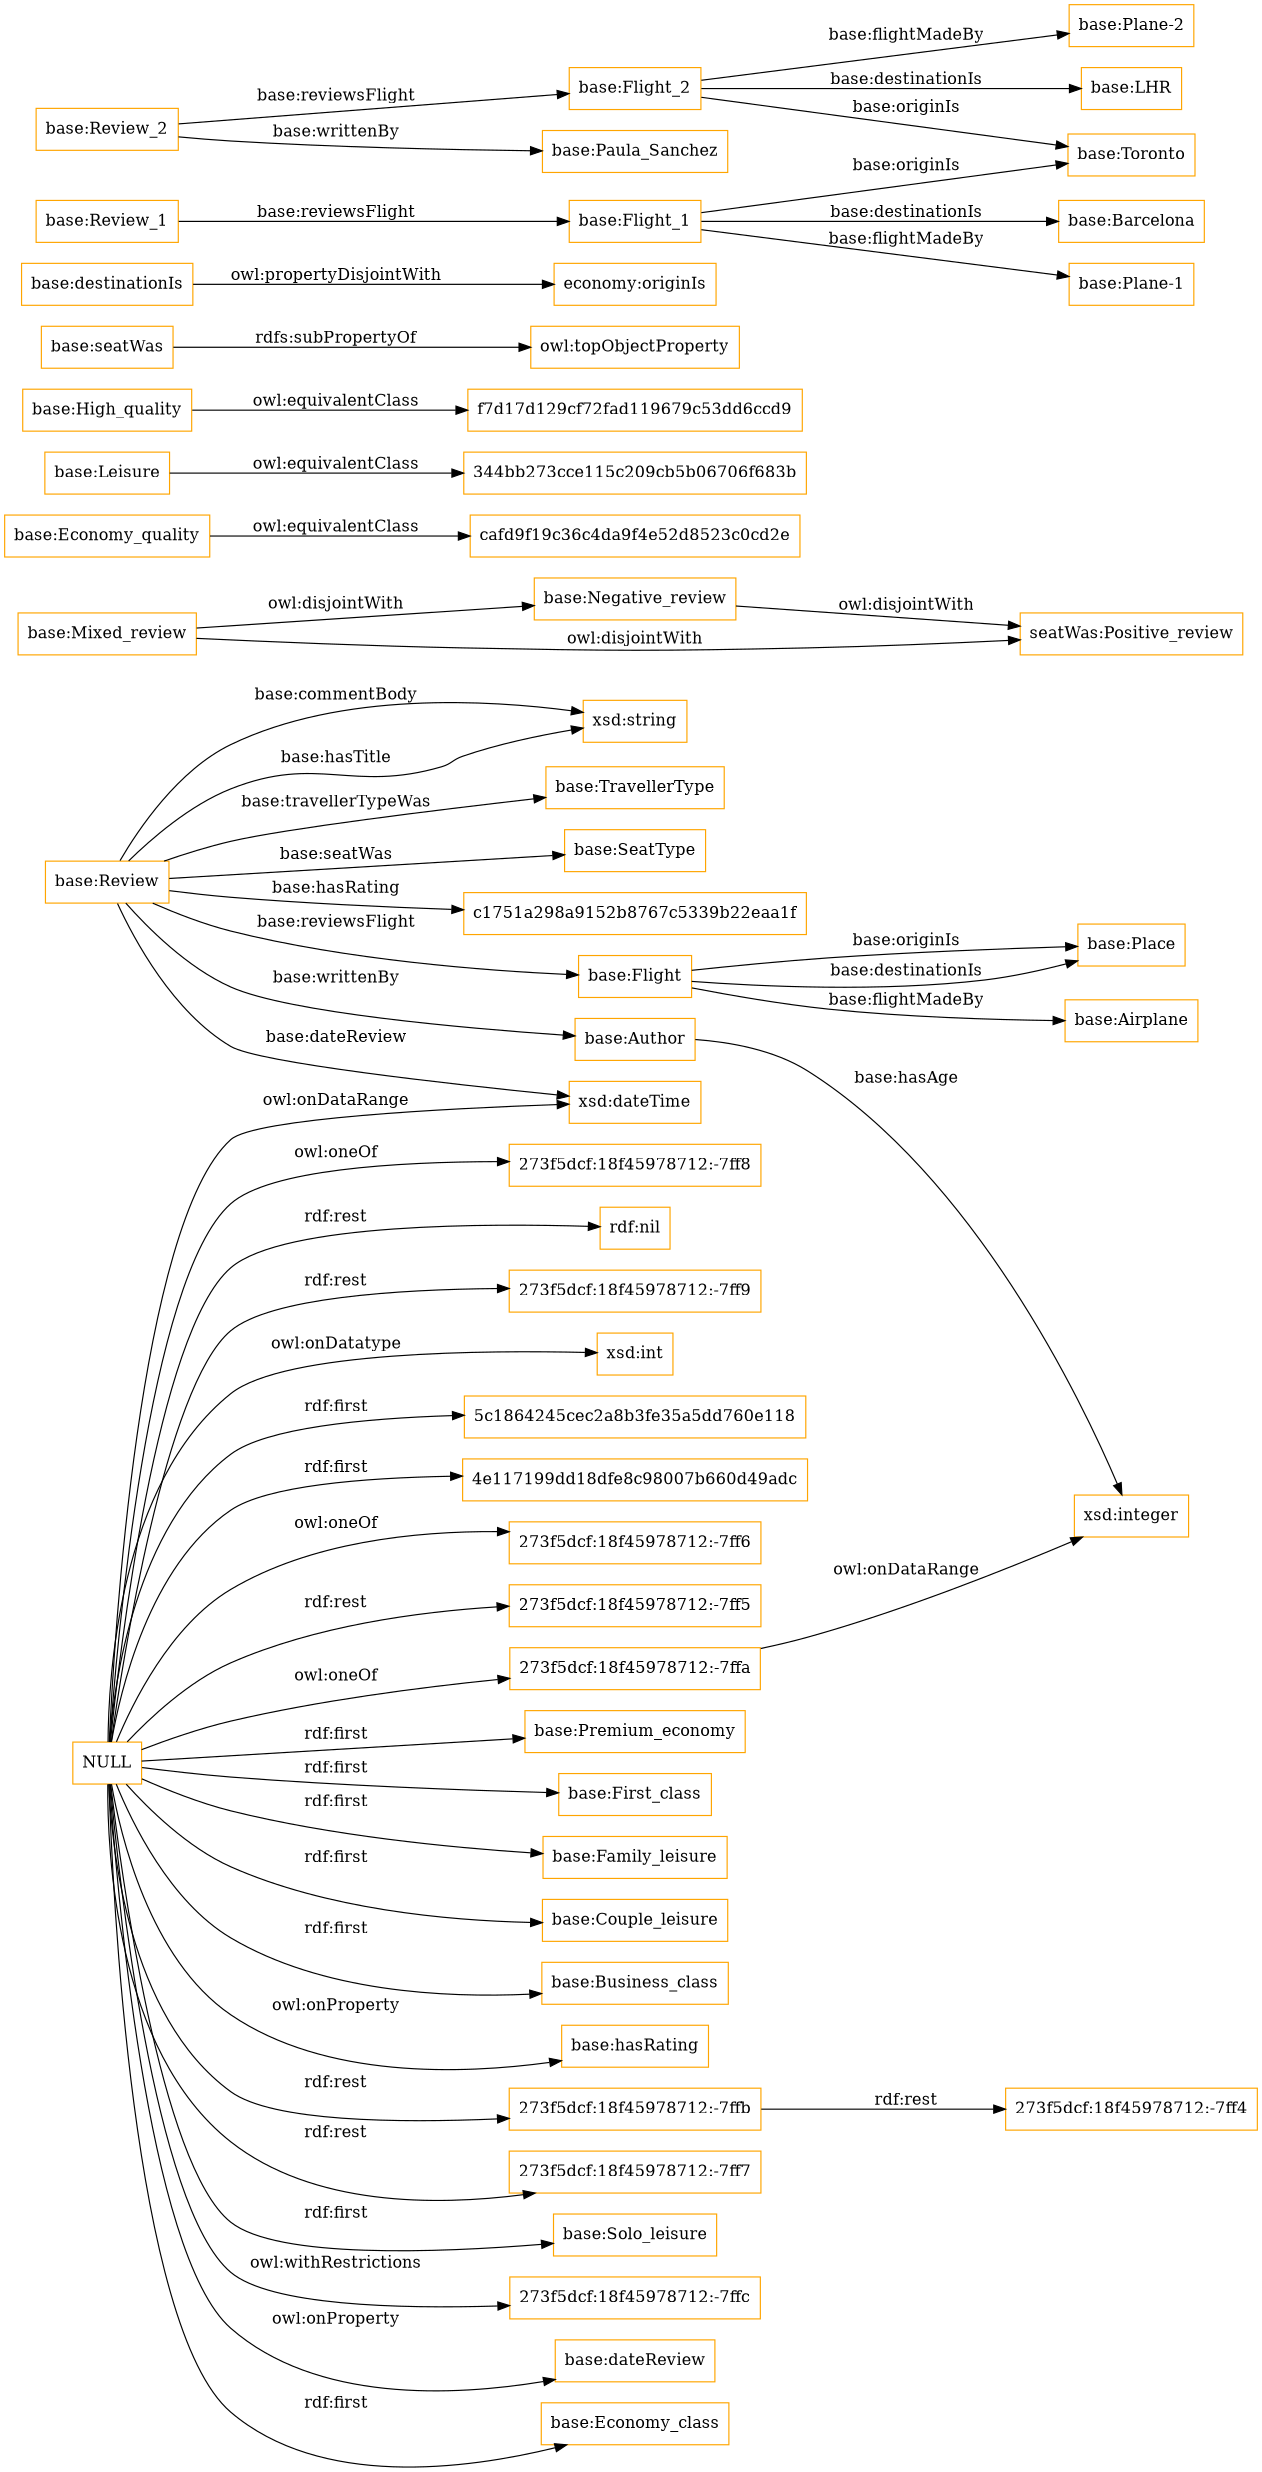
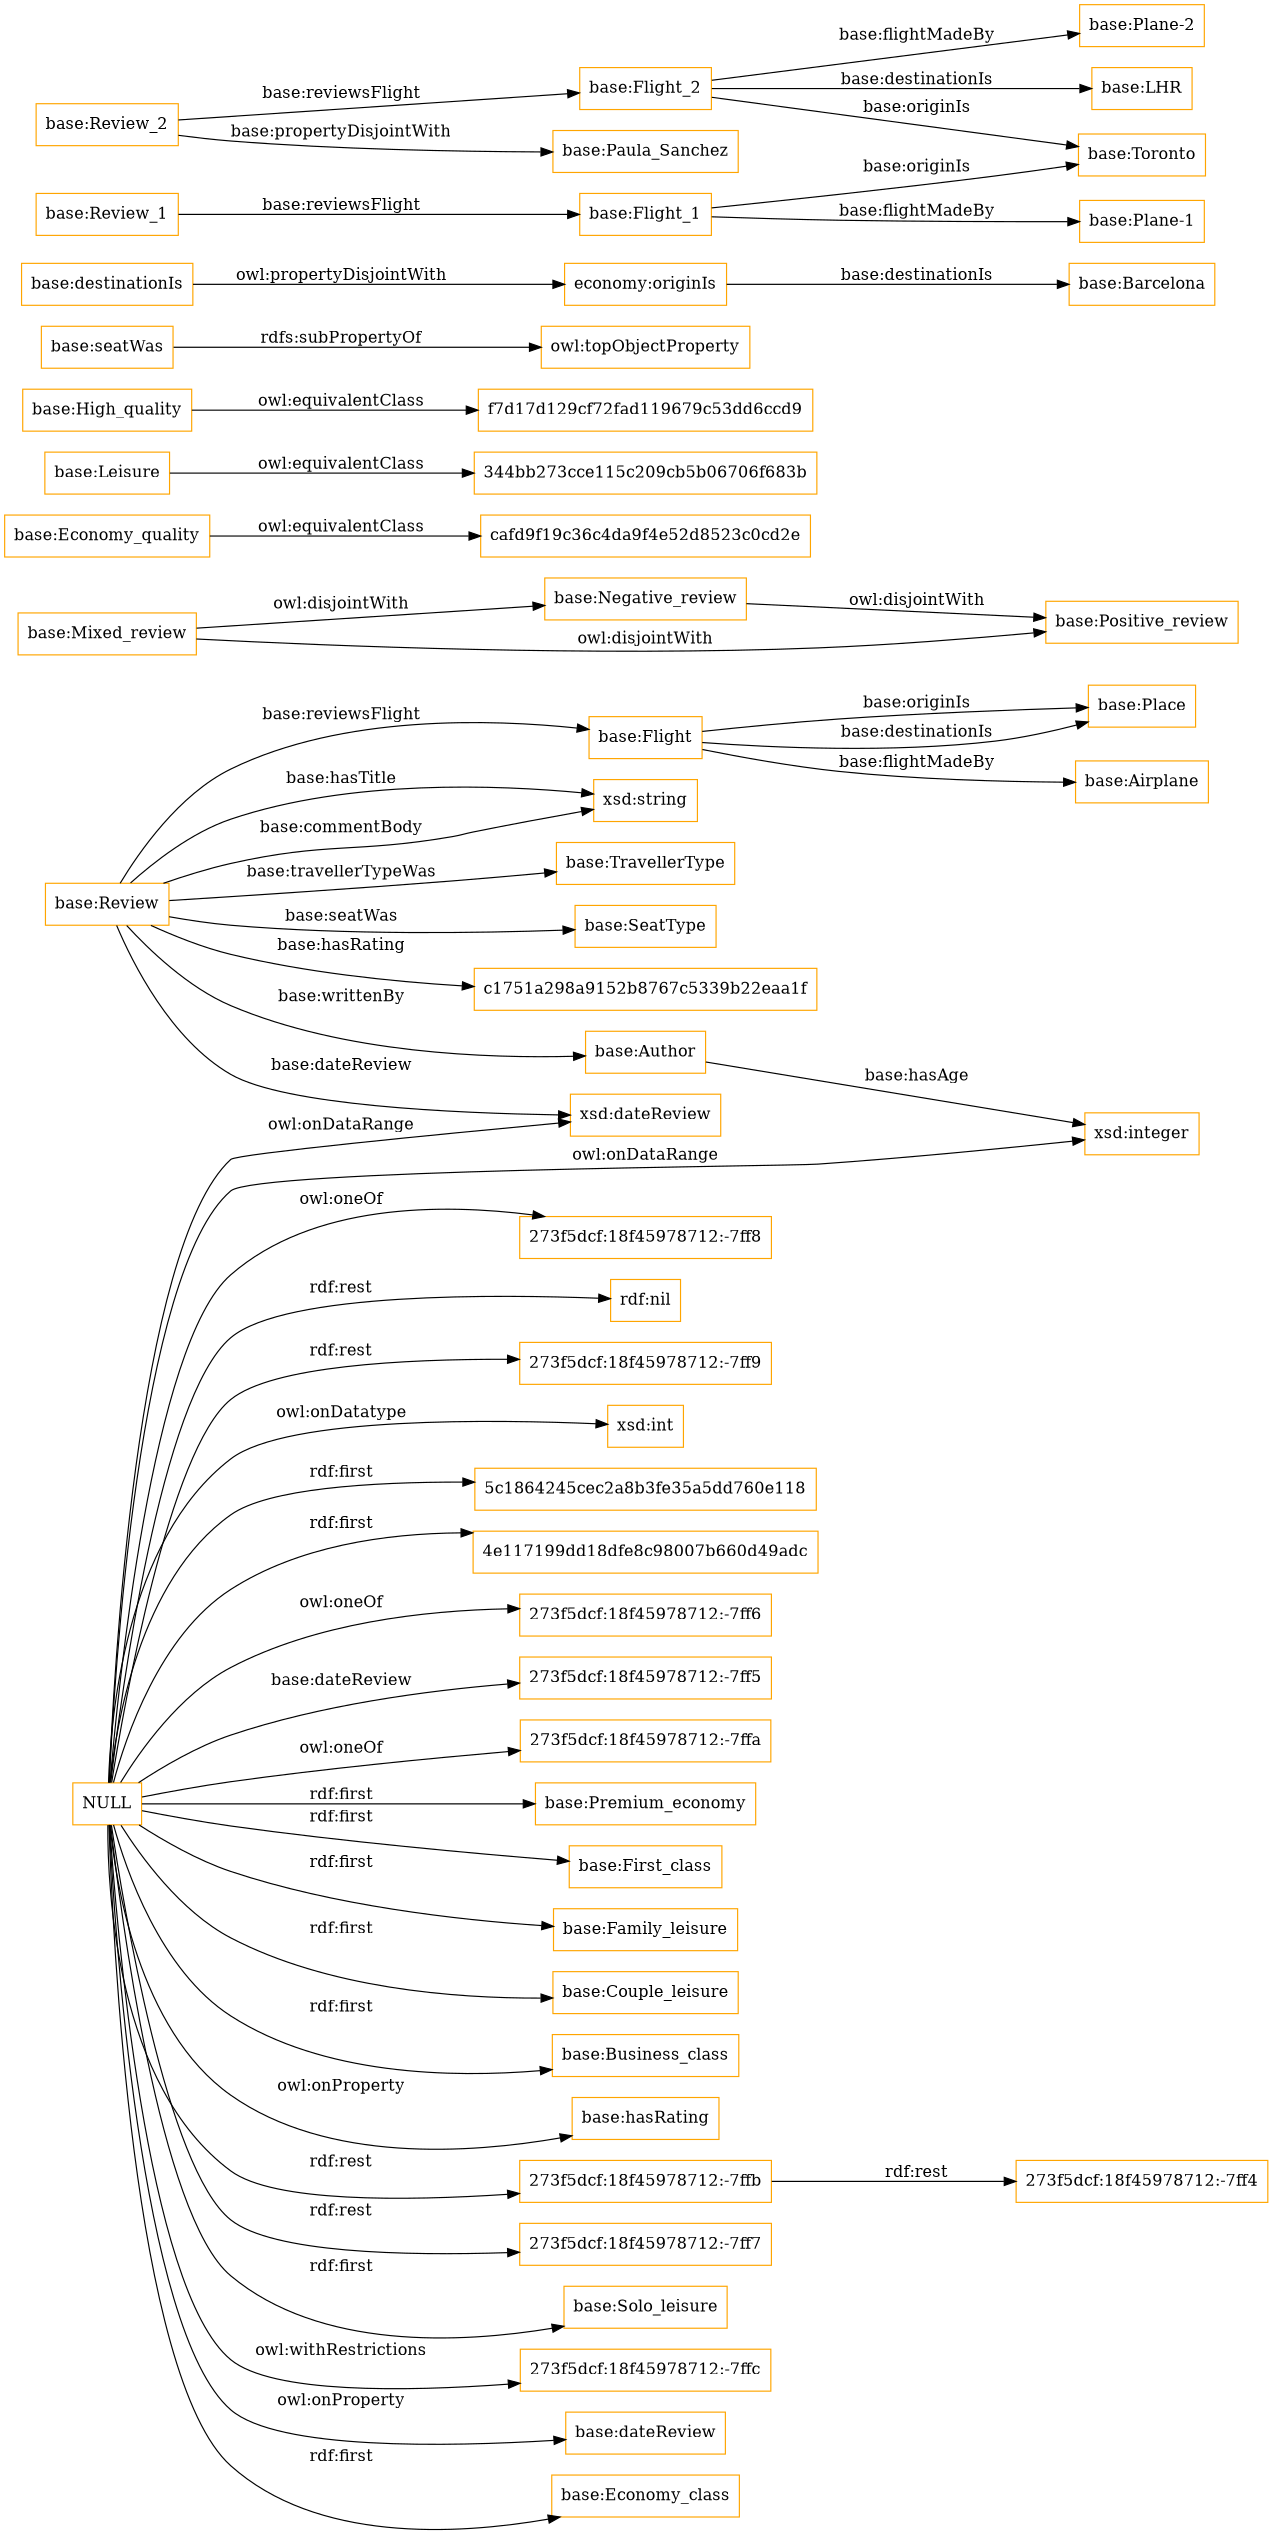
edge "base:Review_2" -> "base:Paula_Sanchez": label "base:writtenBy" -> "base:propertyDisjointWith"
edge "base:Flight_1" -> "base:Barcelona": now "economy:originIs" -> "base:Barcelona"
node "seatWas:Positive_review": label "seatWas:Positive_review" -> "base:Positive_review"
node "xsd:dateTime": label "xsd:dateTime" -> "xsd:dateReview"
edge "273f5dcf:18f45978712:-7ffa" -> "xsd:integer": now "NULL" -> "xsd:integer"
edge "NULL" -> "273f5dcf:18f45978712:-7ff5": label "rdf:rest" -> "base:dateReview"
